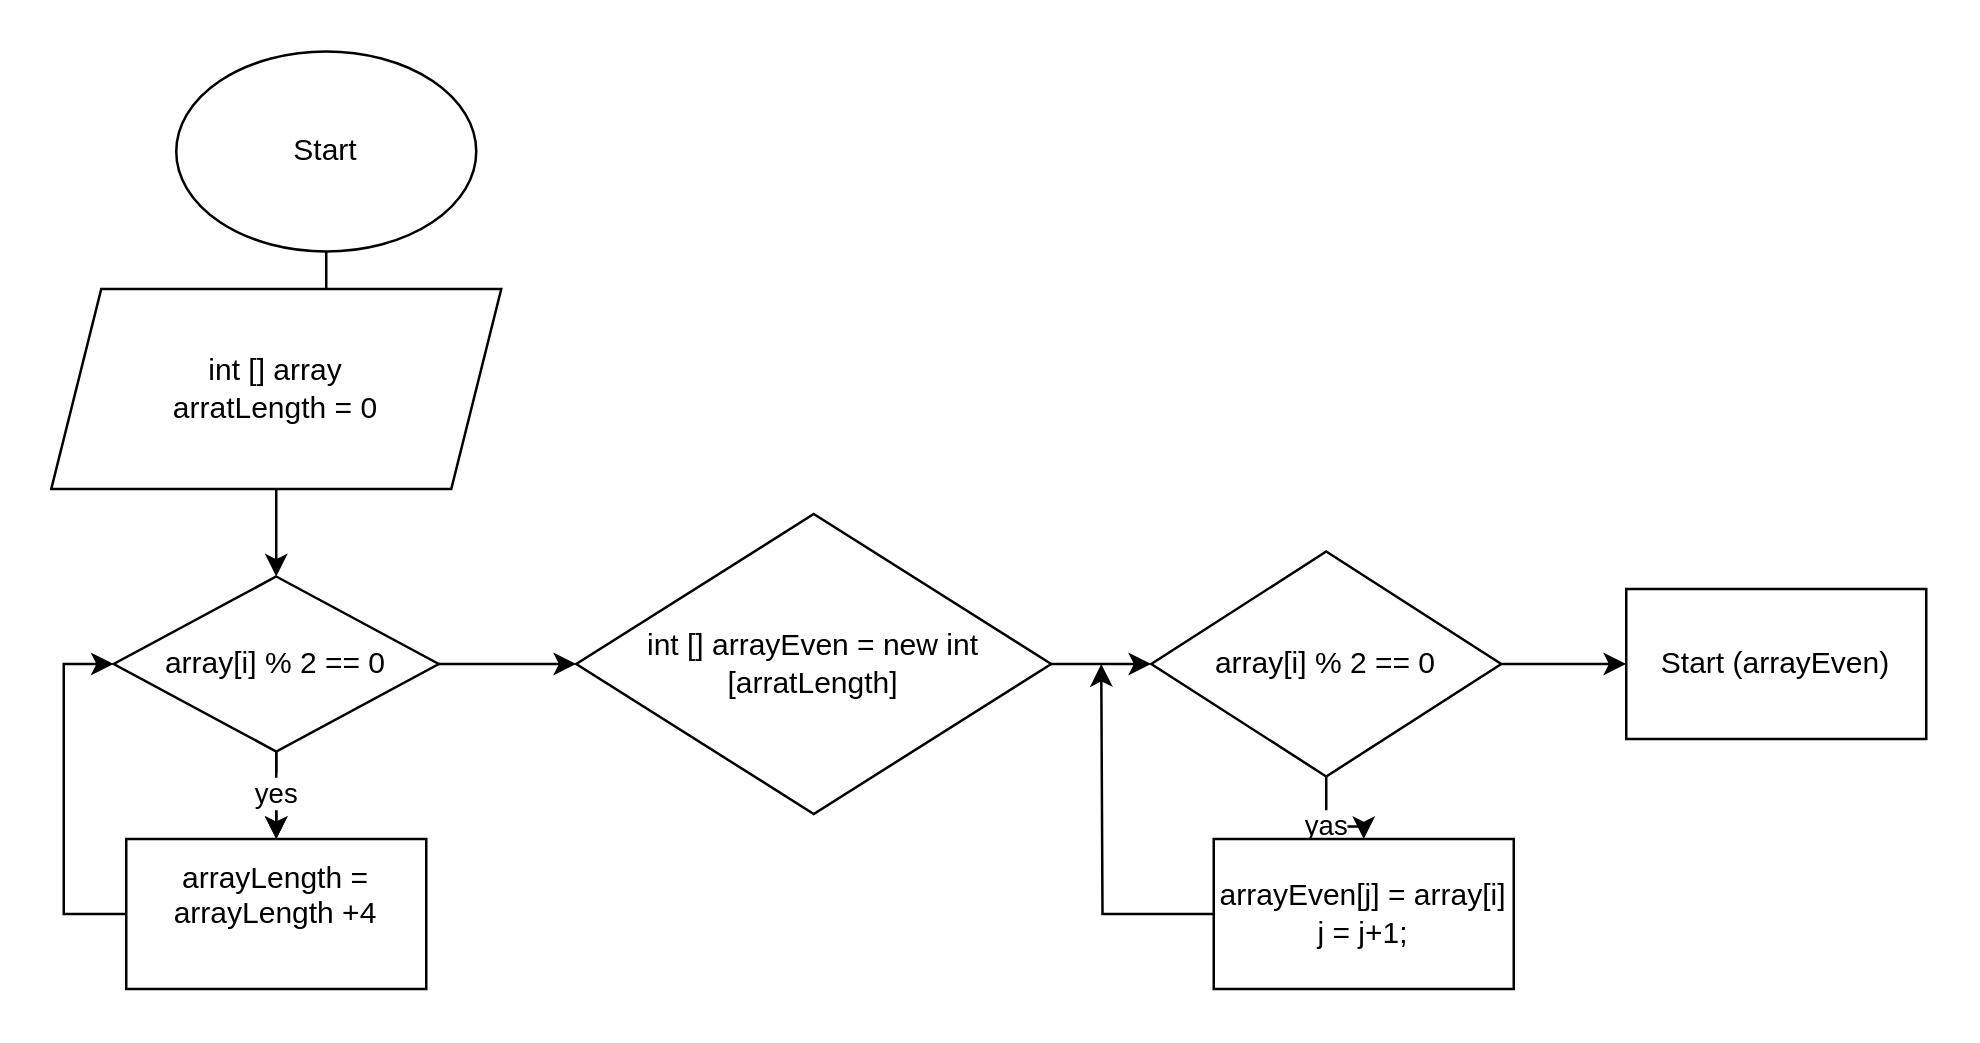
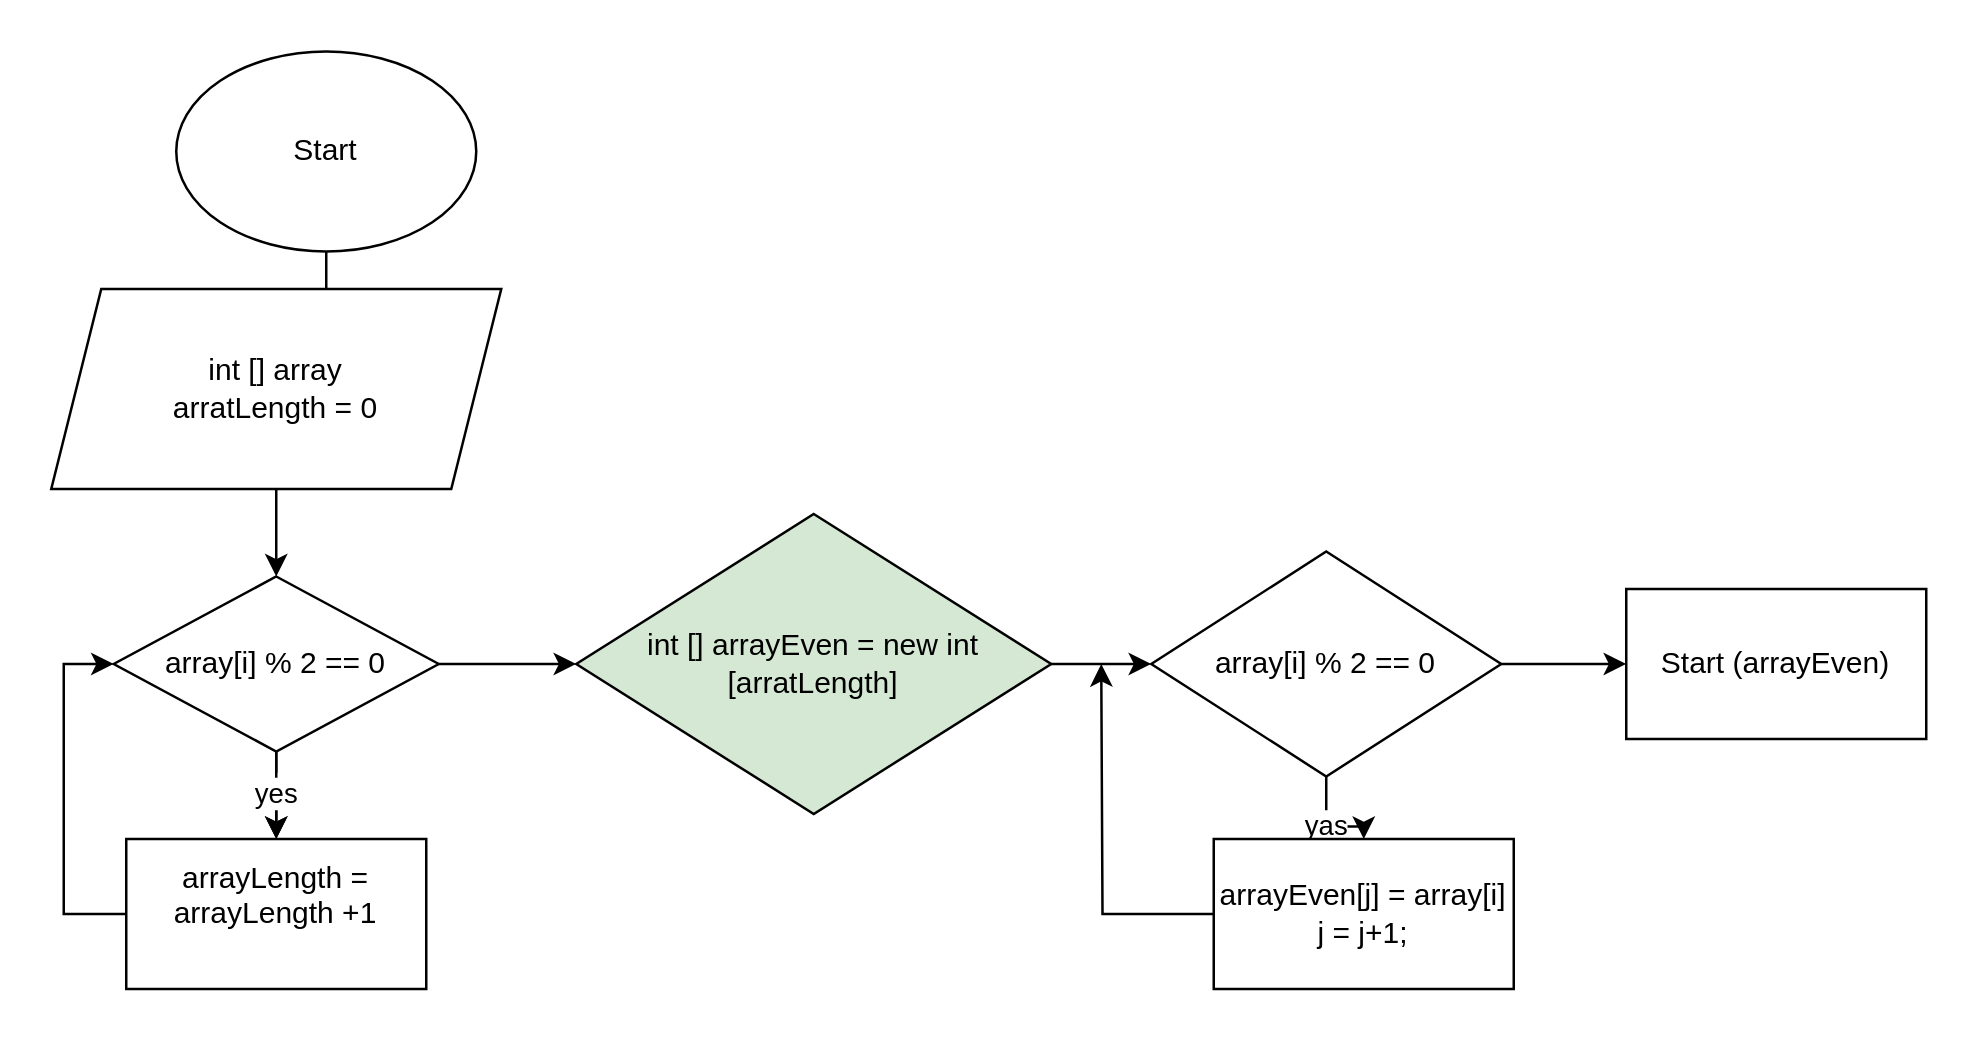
node "int [] arrayEven = new int [arratLength]": fillcolor #ffffff -> #d5e8d4
node "arrayLength = arrayLength +4": label "arrayLength = arrayLength +4" -> "arrayLength = arrayLength +1"
